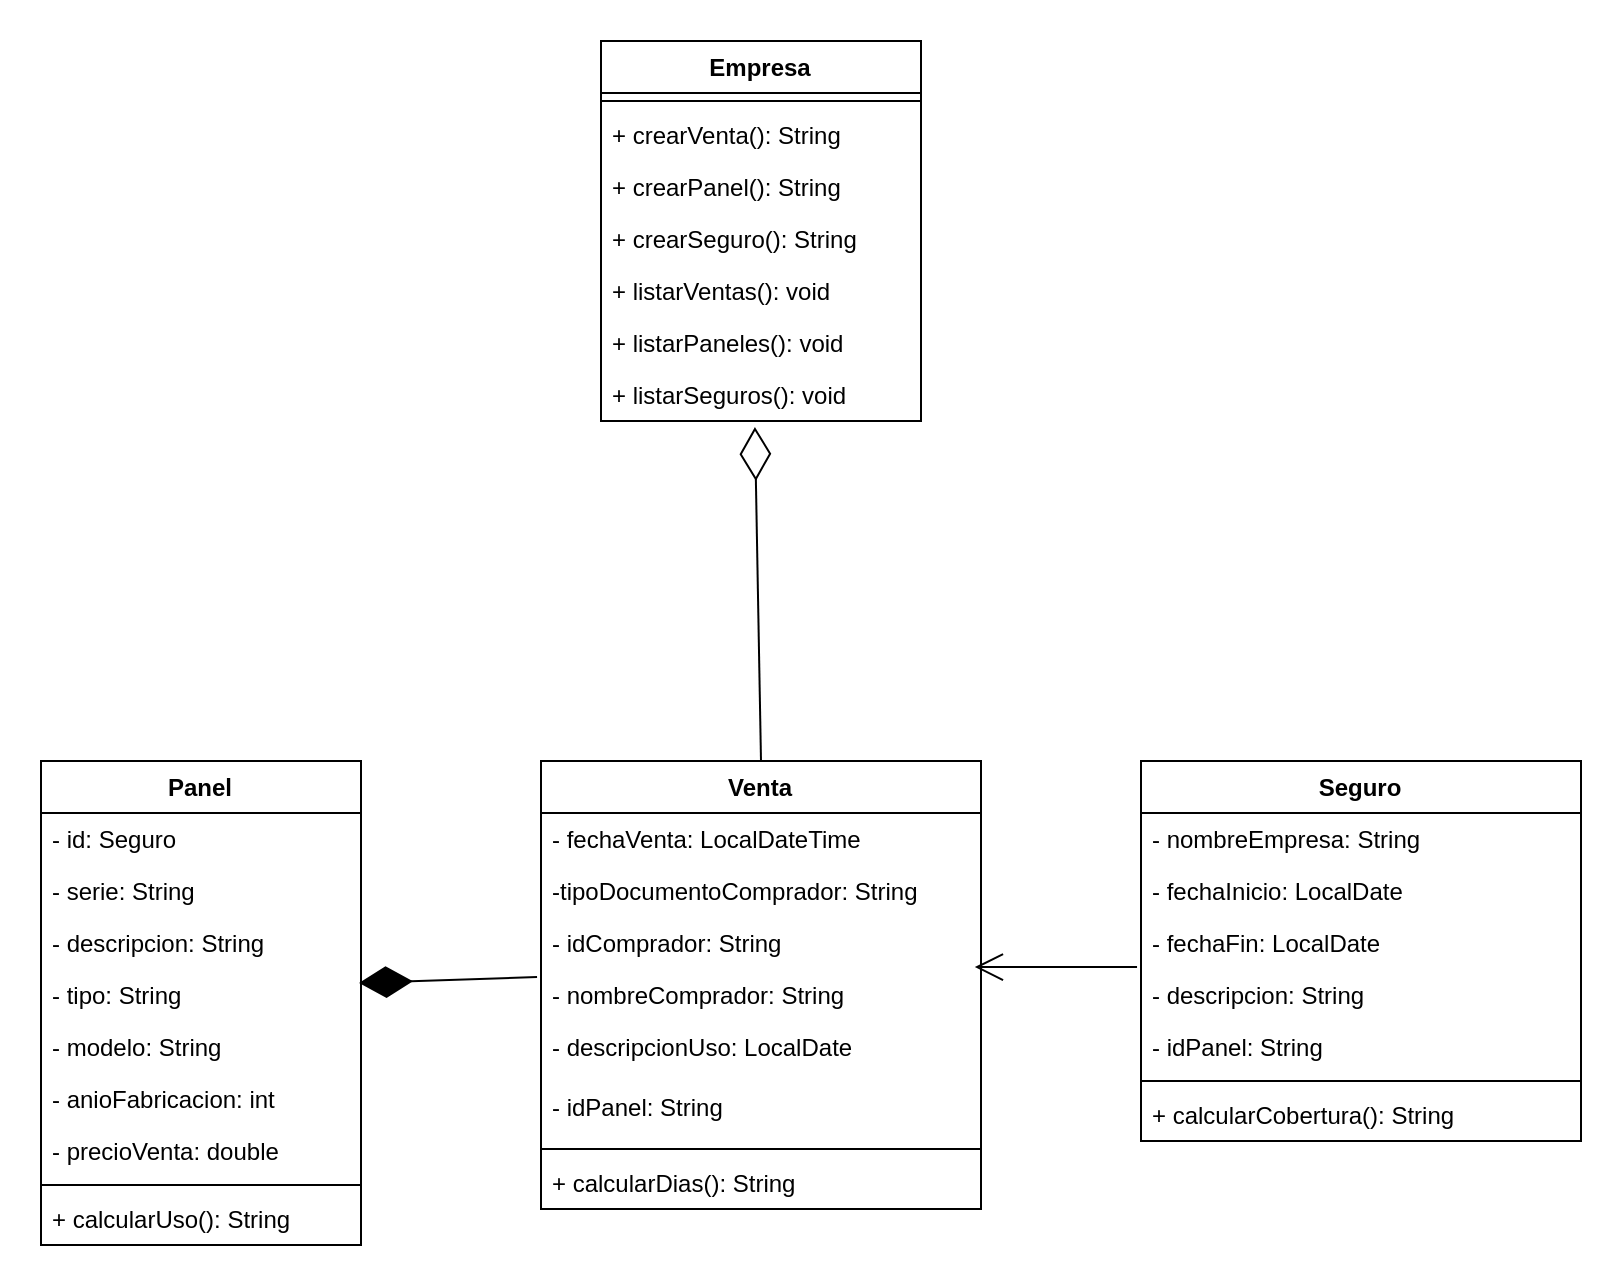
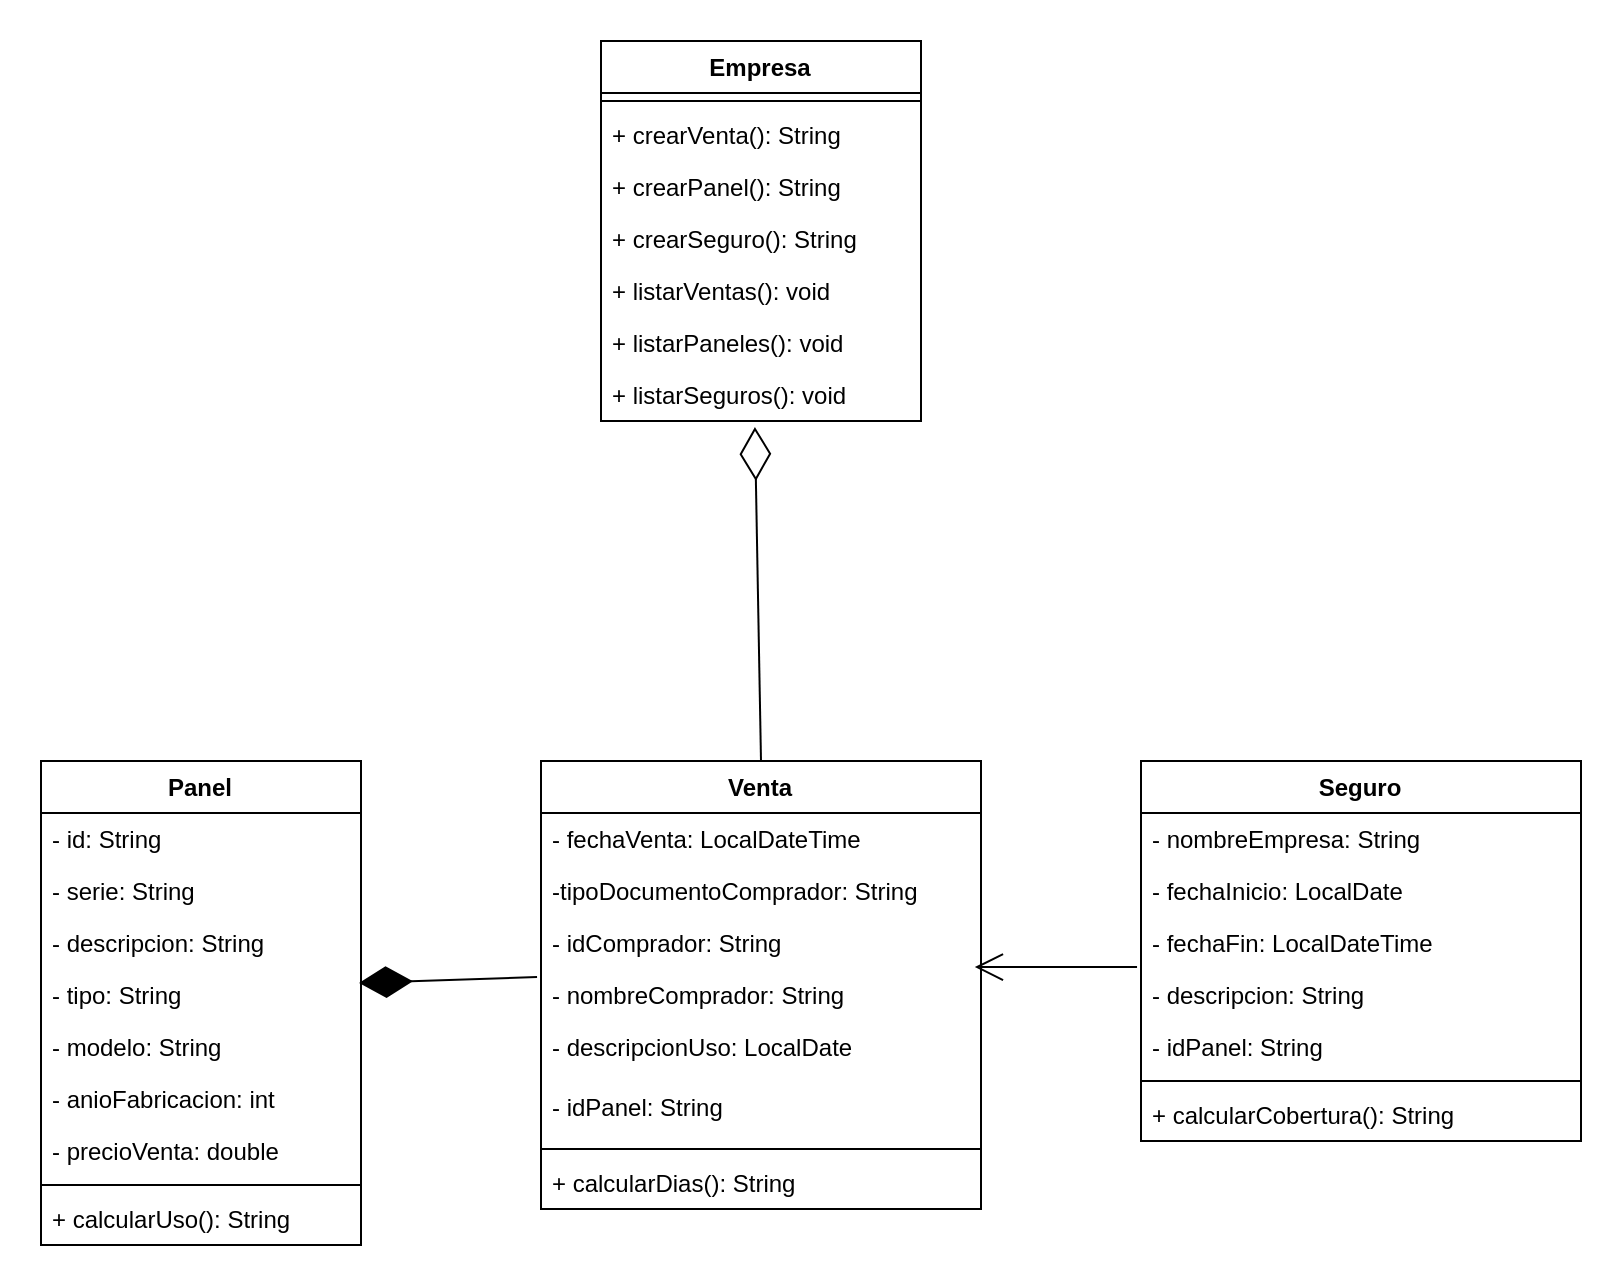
node "- id: Seguro": label "- id: Seguro" -> "- id: String"
node "- fechaFin: LocalDate": label "- fechaFin: LocalDate" -> "- fechaFin: LocalDateTime"
